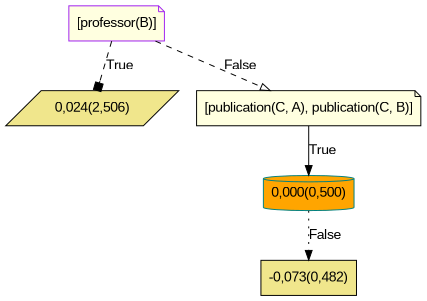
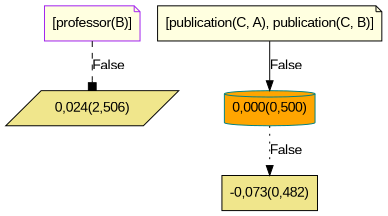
edge "[professor(B)]" -> "[publication(C, A), publication(C, B)]": removed, label "False"
edge "[professor(B)]" -> "0,024(2,506)": label "True" -> "False"
edge "[publication(C, A), publication(C, B)]" -> "0,000(0,500)": label "True" -> "False"
